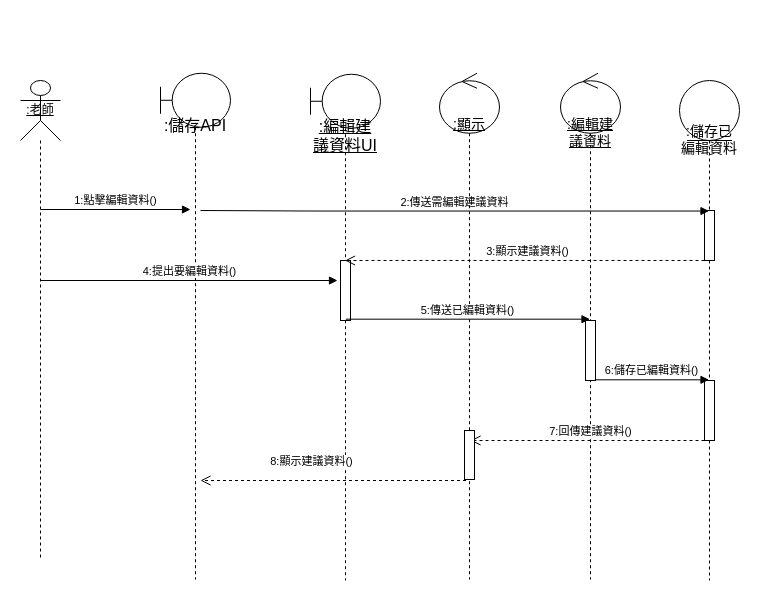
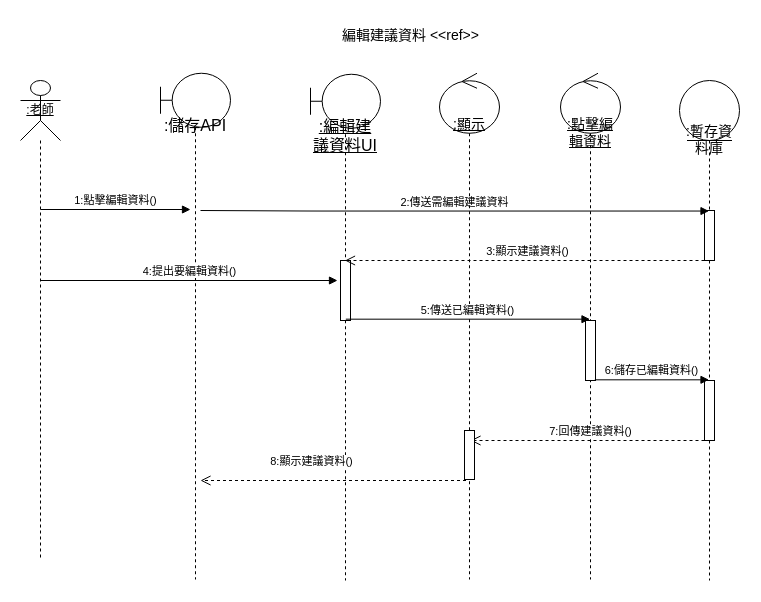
node "編輯建議資料 <<ref>>": added
node ":編輯建議資料": label ":編輯建議資料" -> ":點擊編輯資料"
node ":儲存已編輯資料": label ":儲存已編輯資料" -> ":暫存資料庫"
